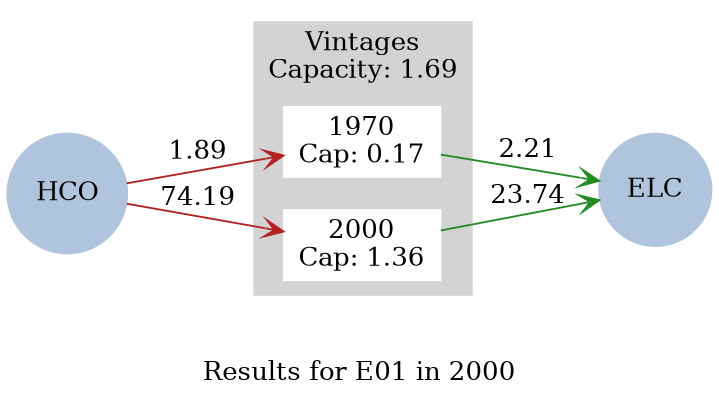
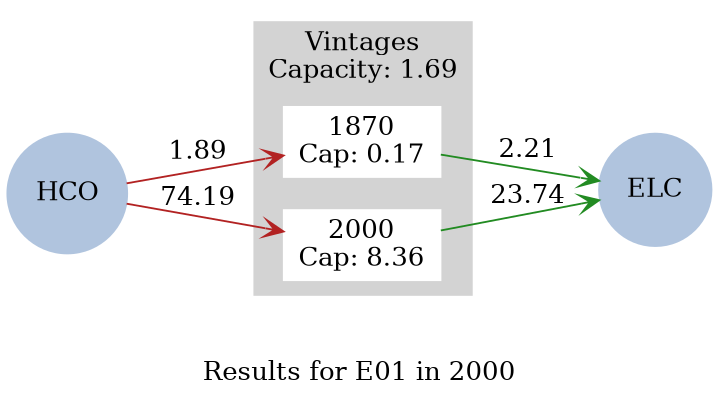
node "1970 Cap: 0.17": label "1970 Cap: 0.17" -> "1870 Cap: 0.17"
node "2000 Cap: 1.36": label "2000 Cap: 1.36" -> "2000 Cap: 8.36"
